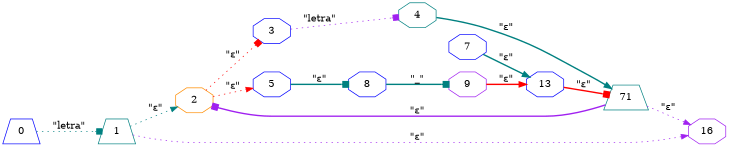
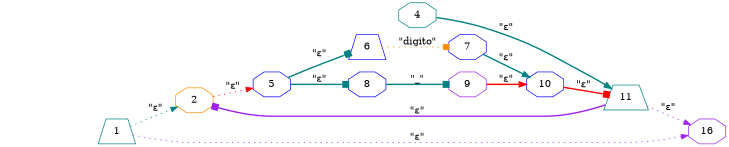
node "3": removed
node "6": added
node "13": label "13" -> "10"
node "71": label "71" -> "11"
node "0": removed
